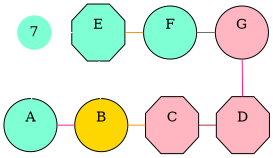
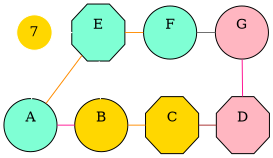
node "7": fillcolor aquamarine -> gold
edge "E" -- "A": added
node "C": fillcolor lightpink -> gold
